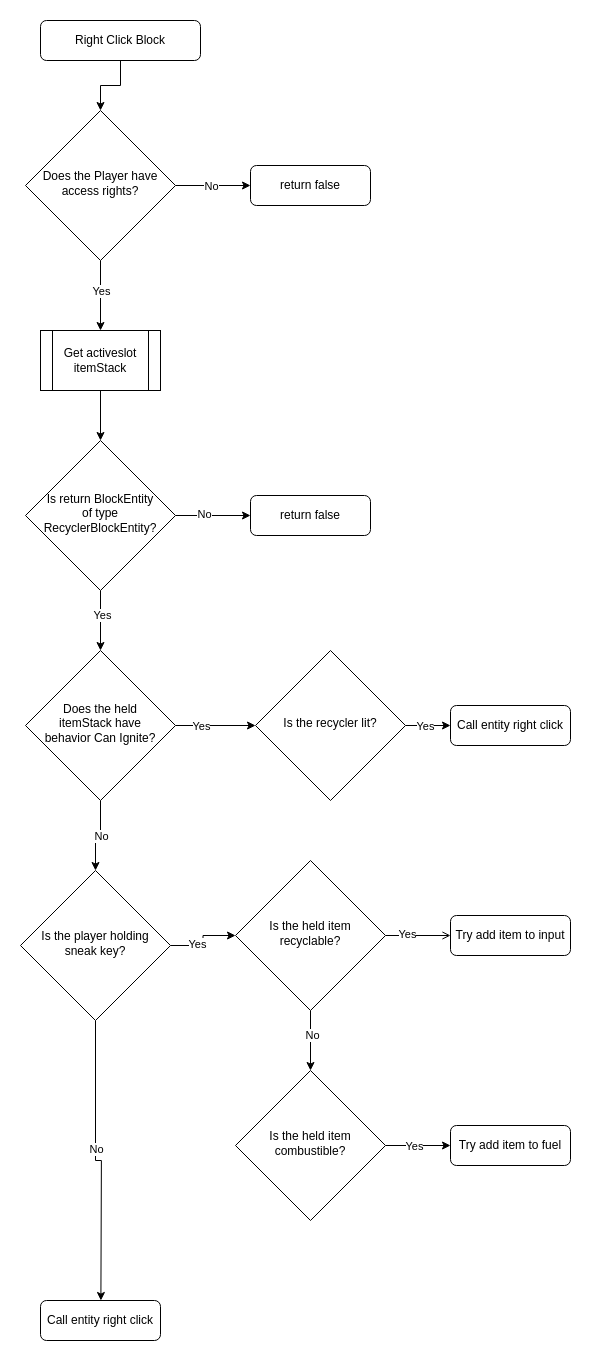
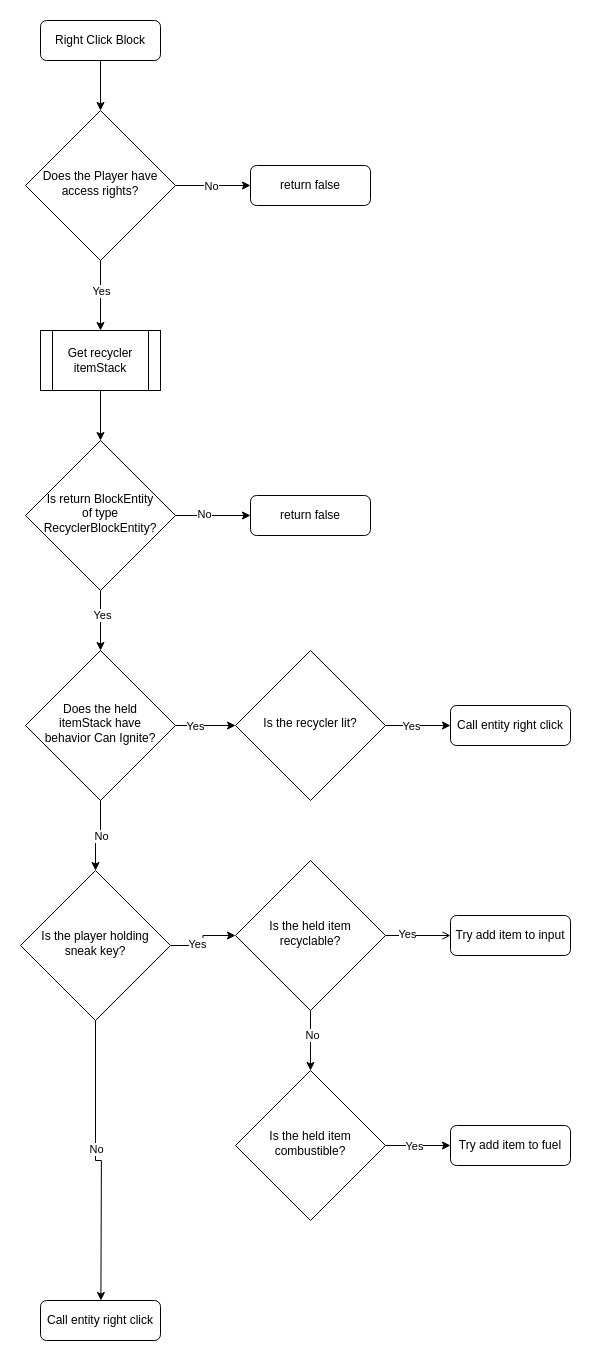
node "Right Click Block": size 160x40 -> 120x40
node "Get activeslot itemStack": label "Get activeslot itemStack" -> "Get recycler itemStack"
node "Is the recycler lit?": moved (331, 726) -> (311, 726)
